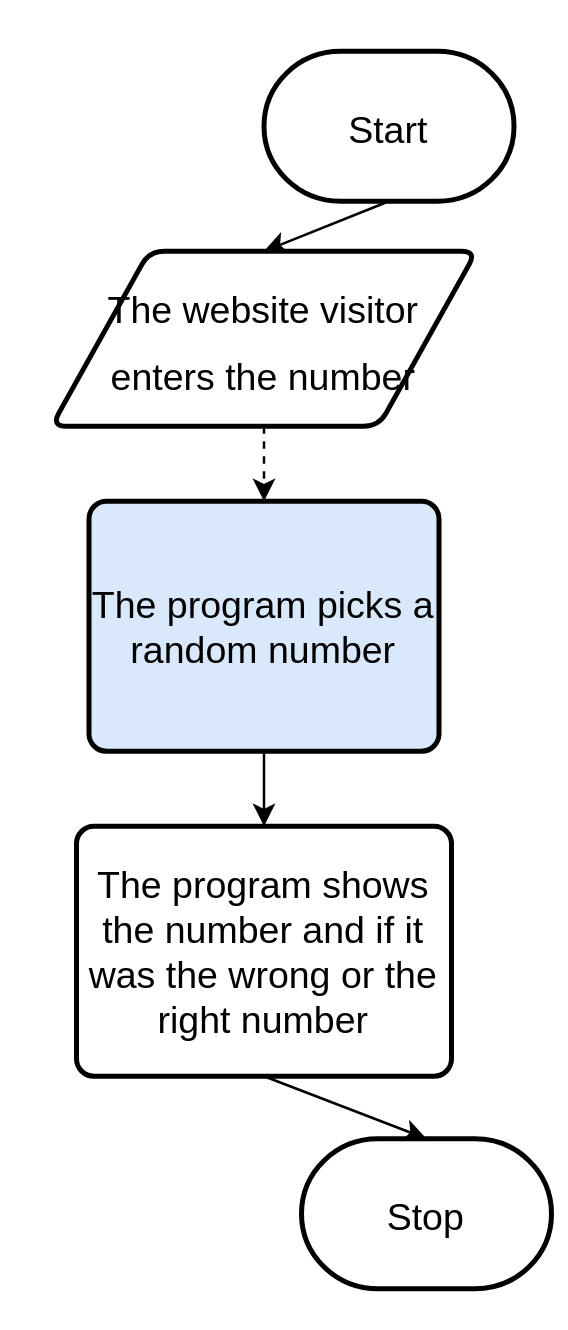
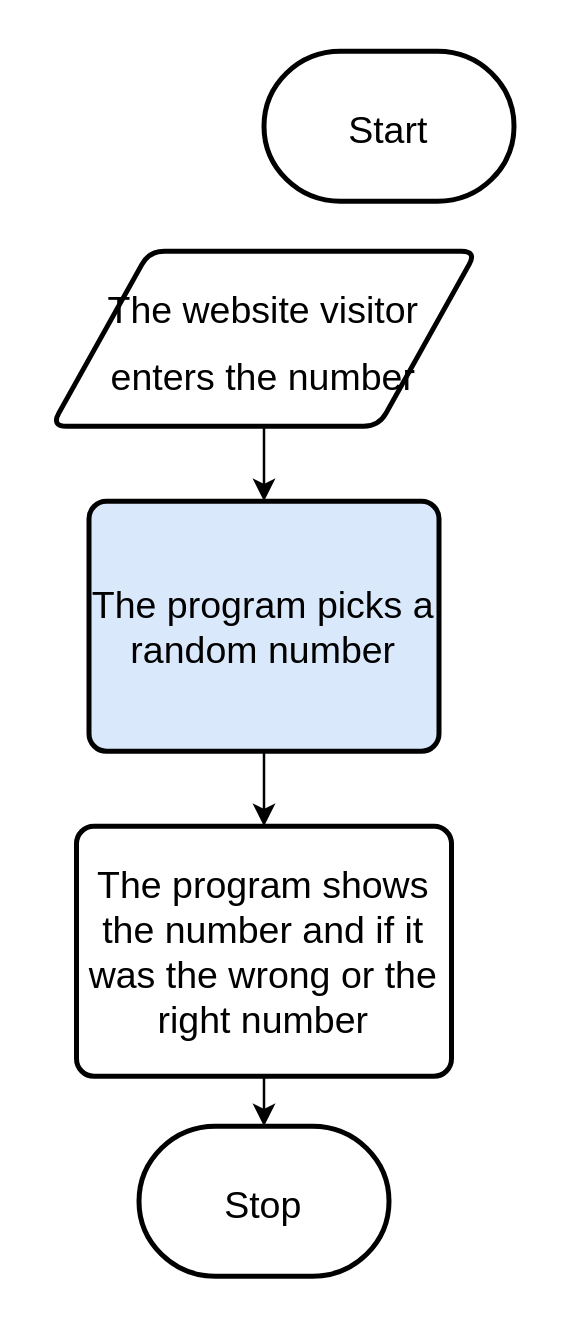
edge "Start" -> "The website visitor enters the number": removed
edge "The website visitor enters the number" -> "The program picks a random number": style dashed -> solid
node "Stop": moved (426, 1214) -> (264, 1201)
